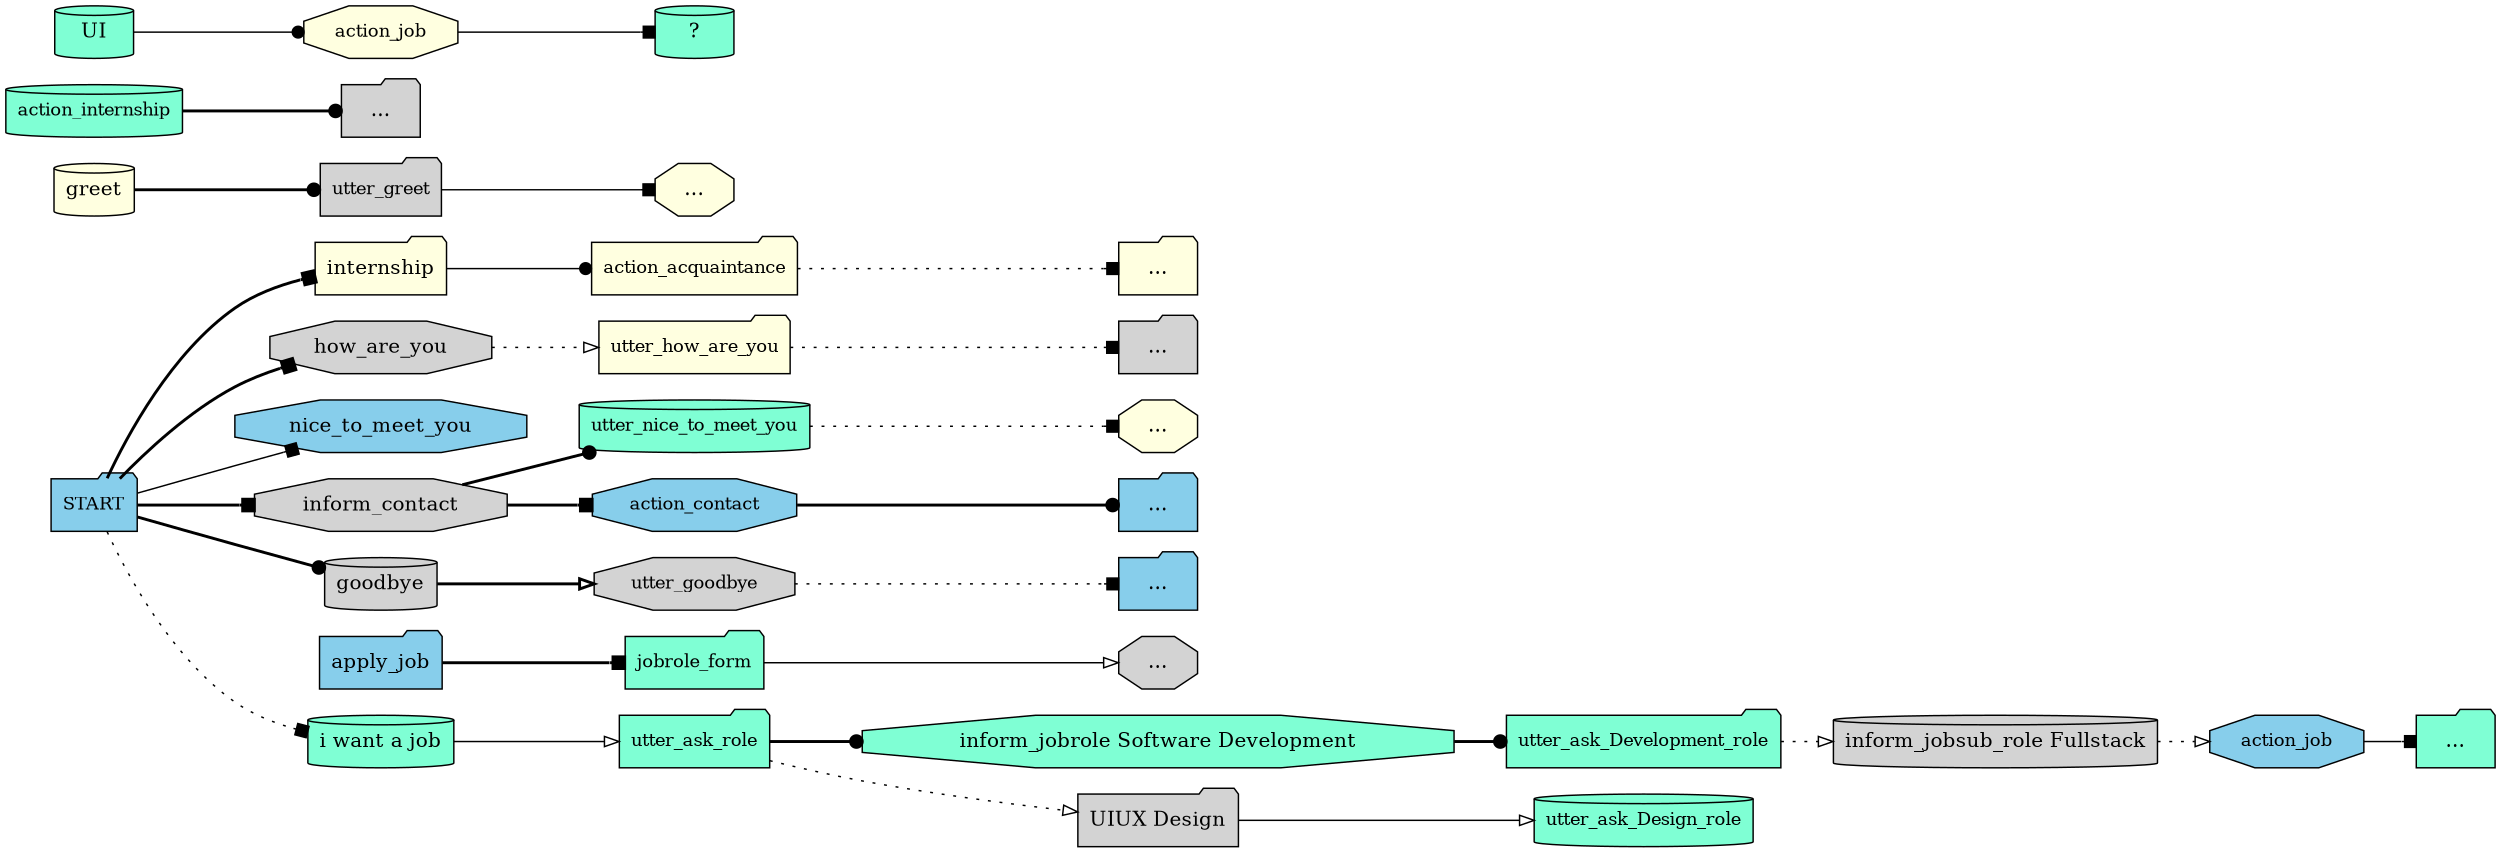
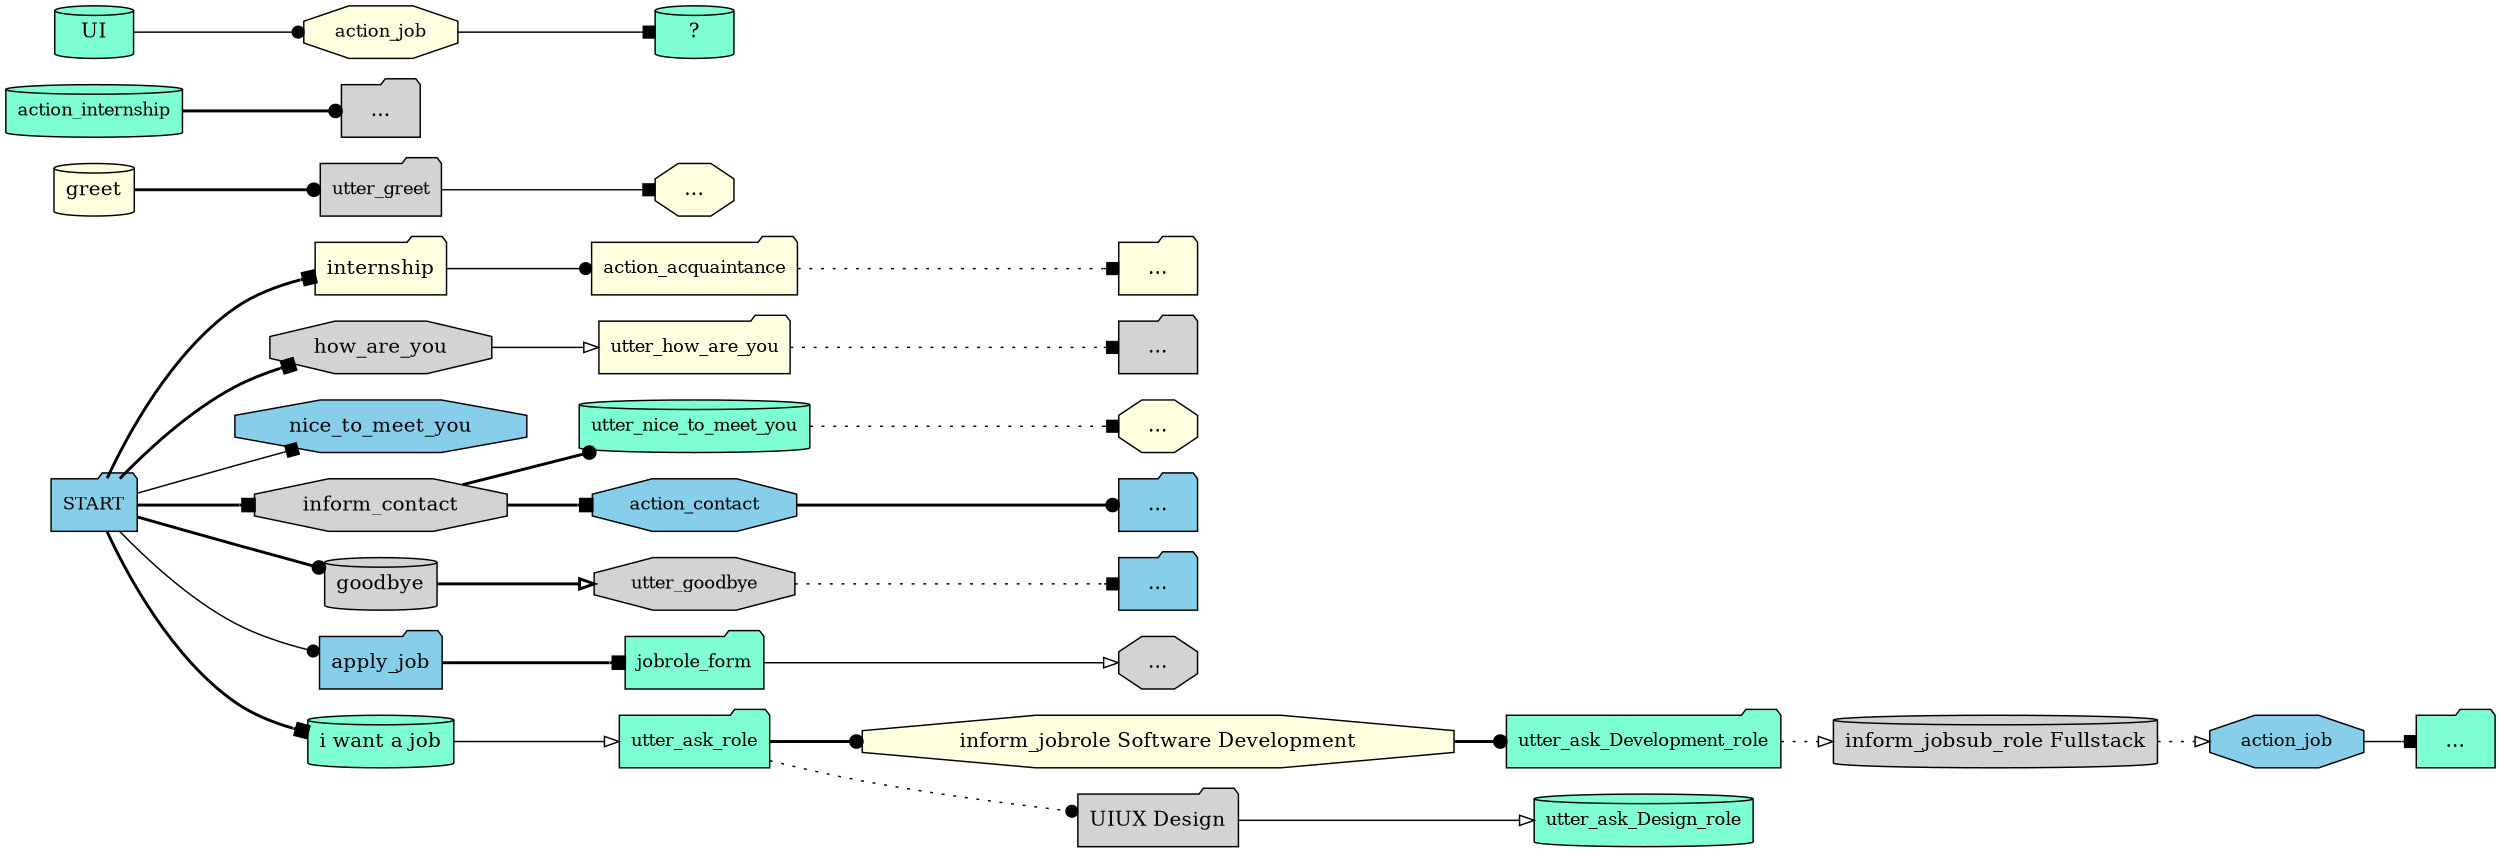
edge "how_are_you" -> "utter_how_are_you": style dotted -> solid
edge "START" -> "apply_job": added
edge "START" -> "i want a job": style dotted -> bold
node "inform_jobrole Software Development": fillcolor aquamarine -> lightyellow
edge "utter_ask_role" -> "UIUX Design": arrowhead onormal -> dot
